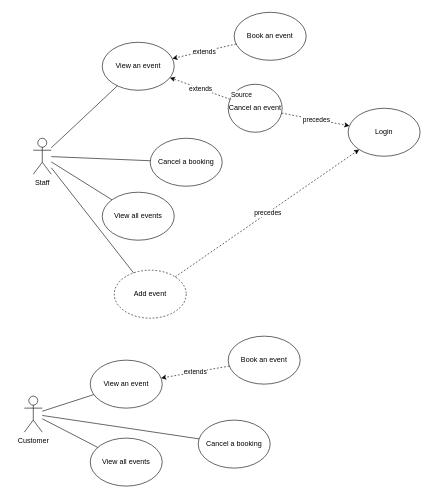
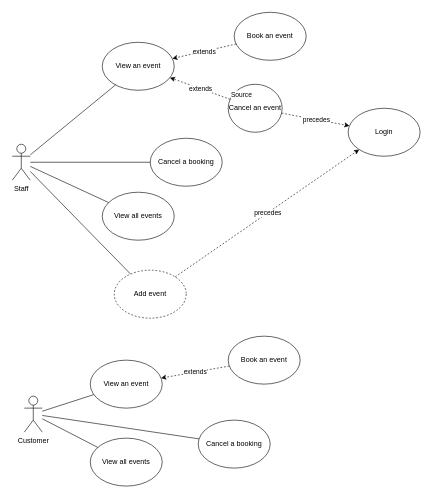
node "Staff": moved (42, 156) -> (21, 162)
